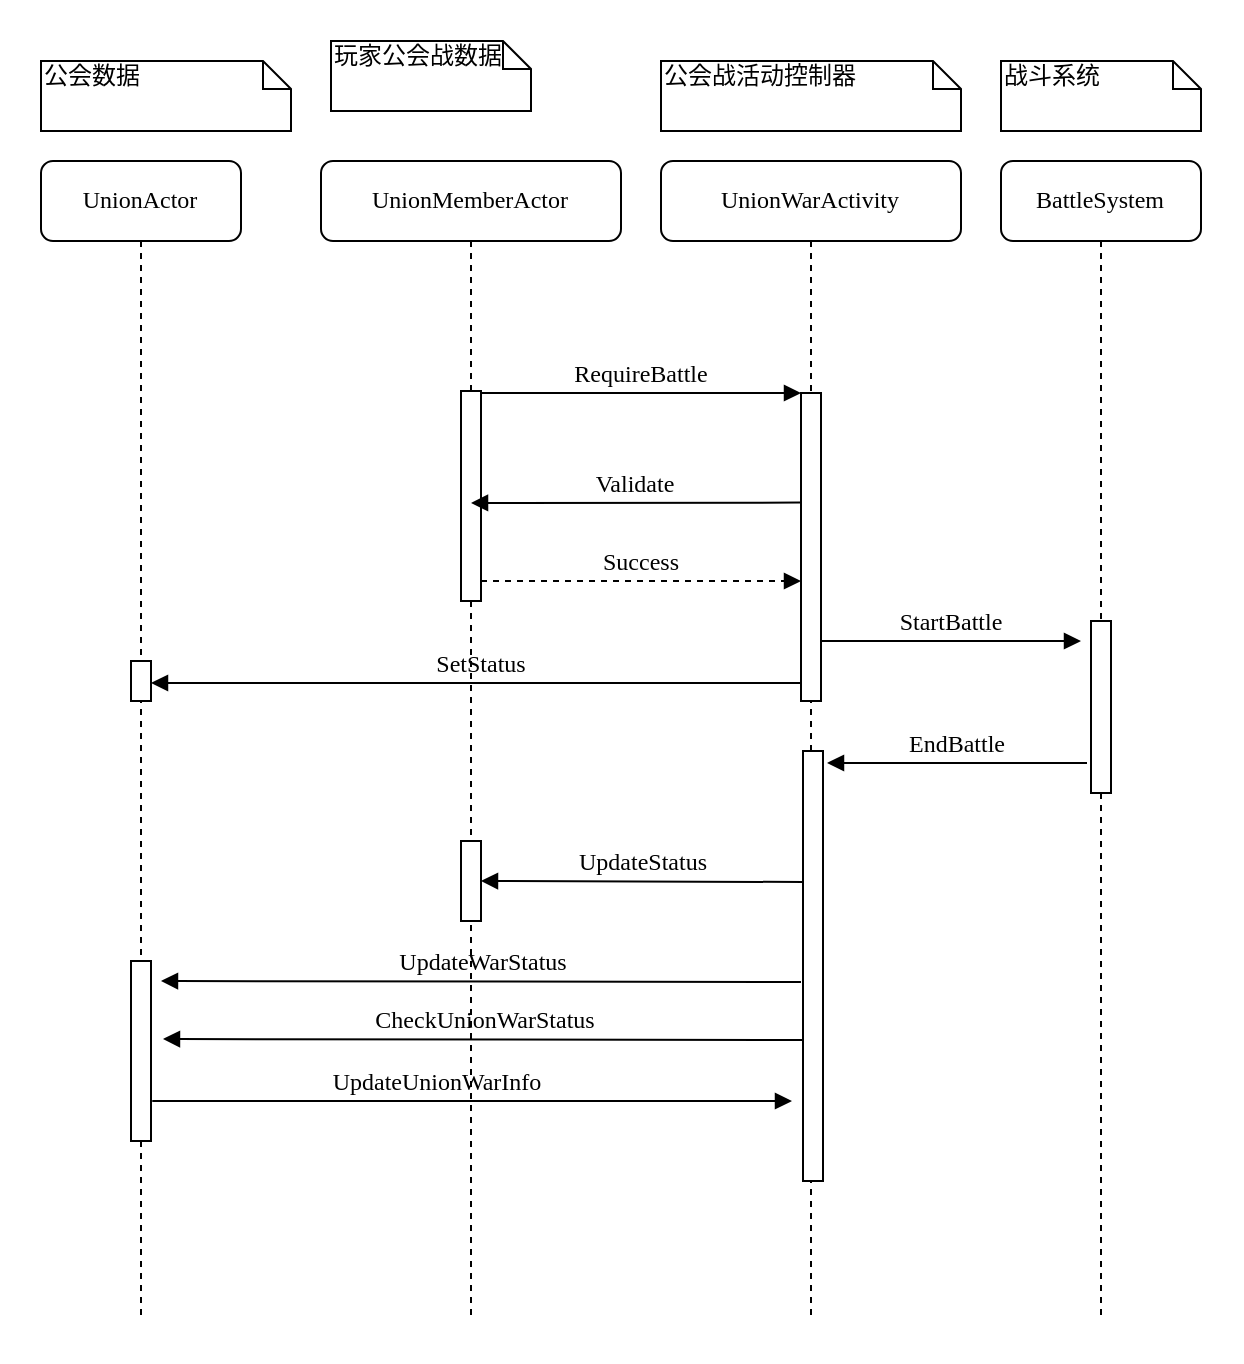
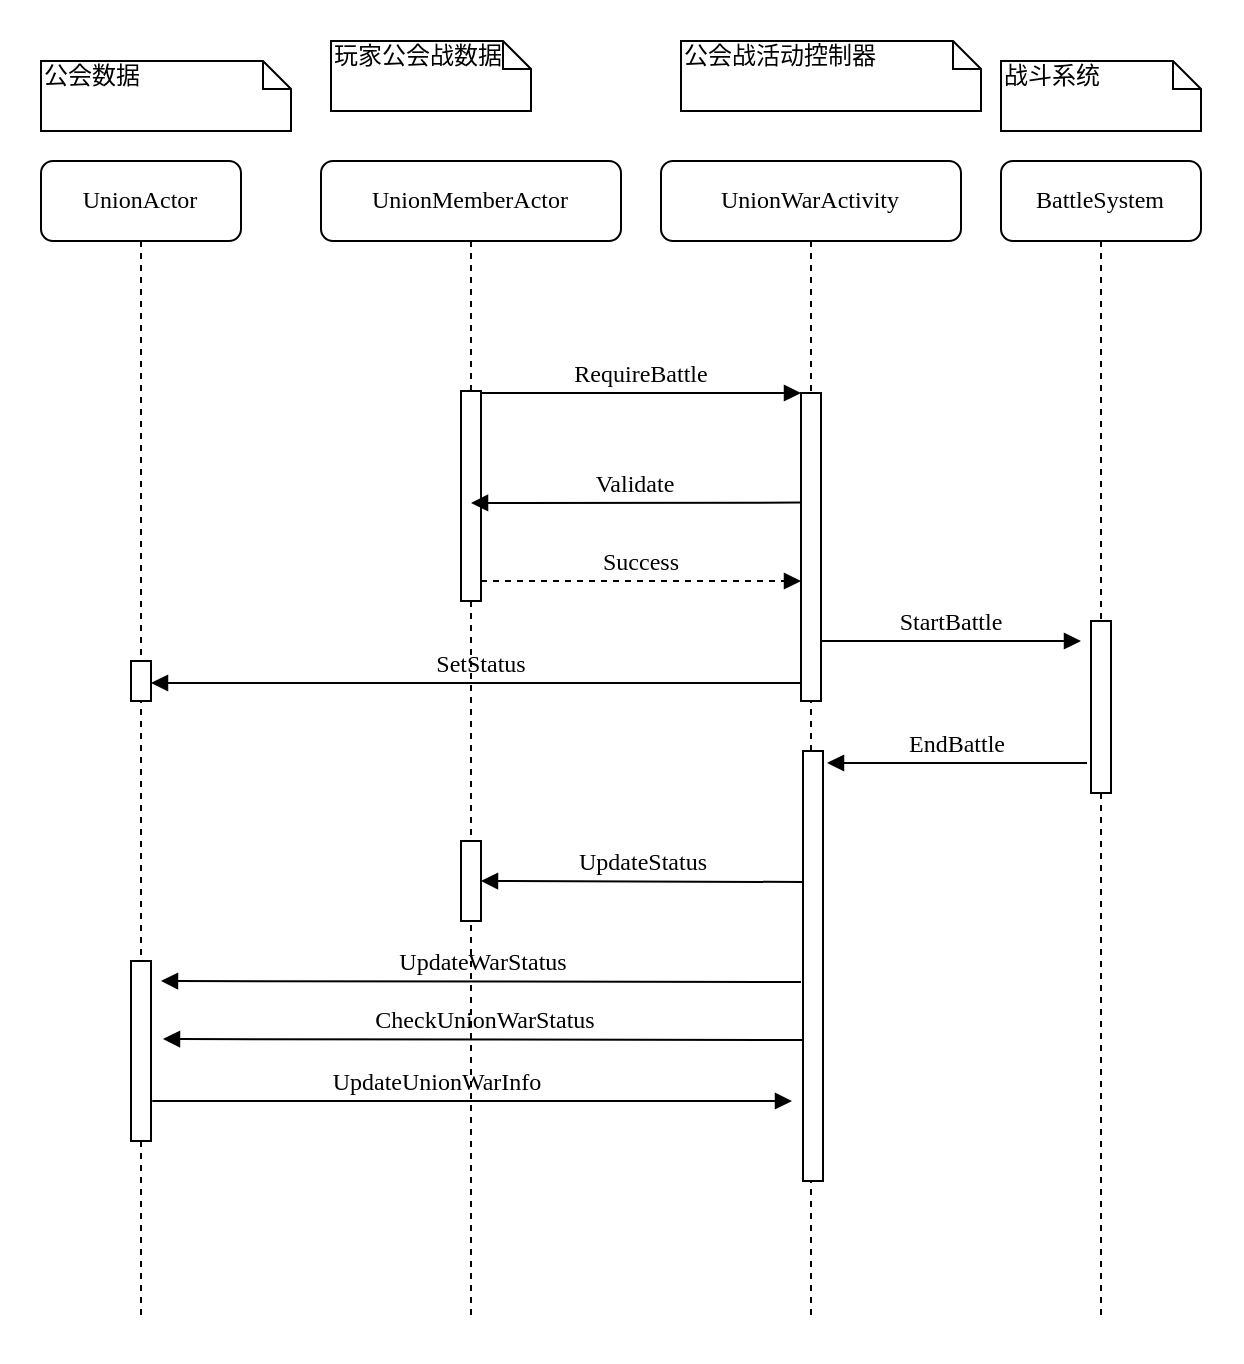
node "公会战活动控制器": moved (811, 96) -> (831, 76)
